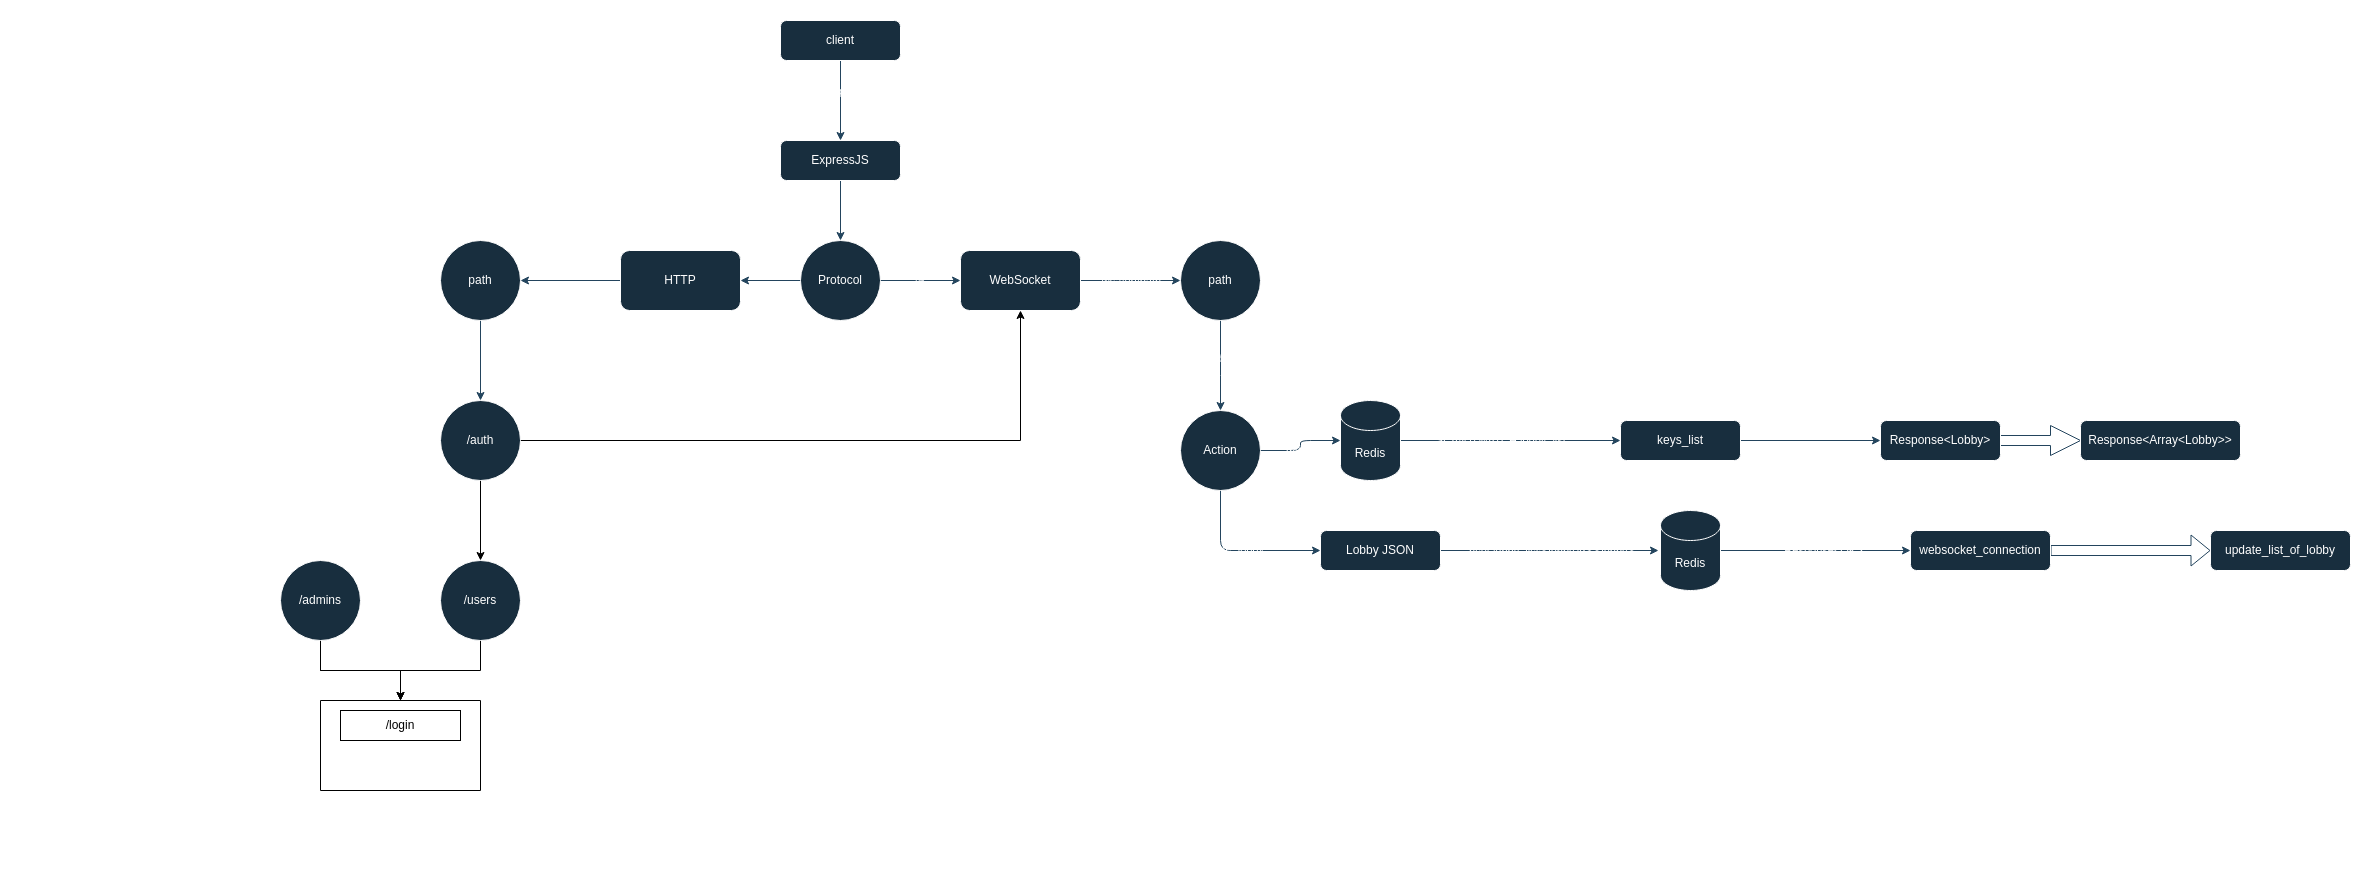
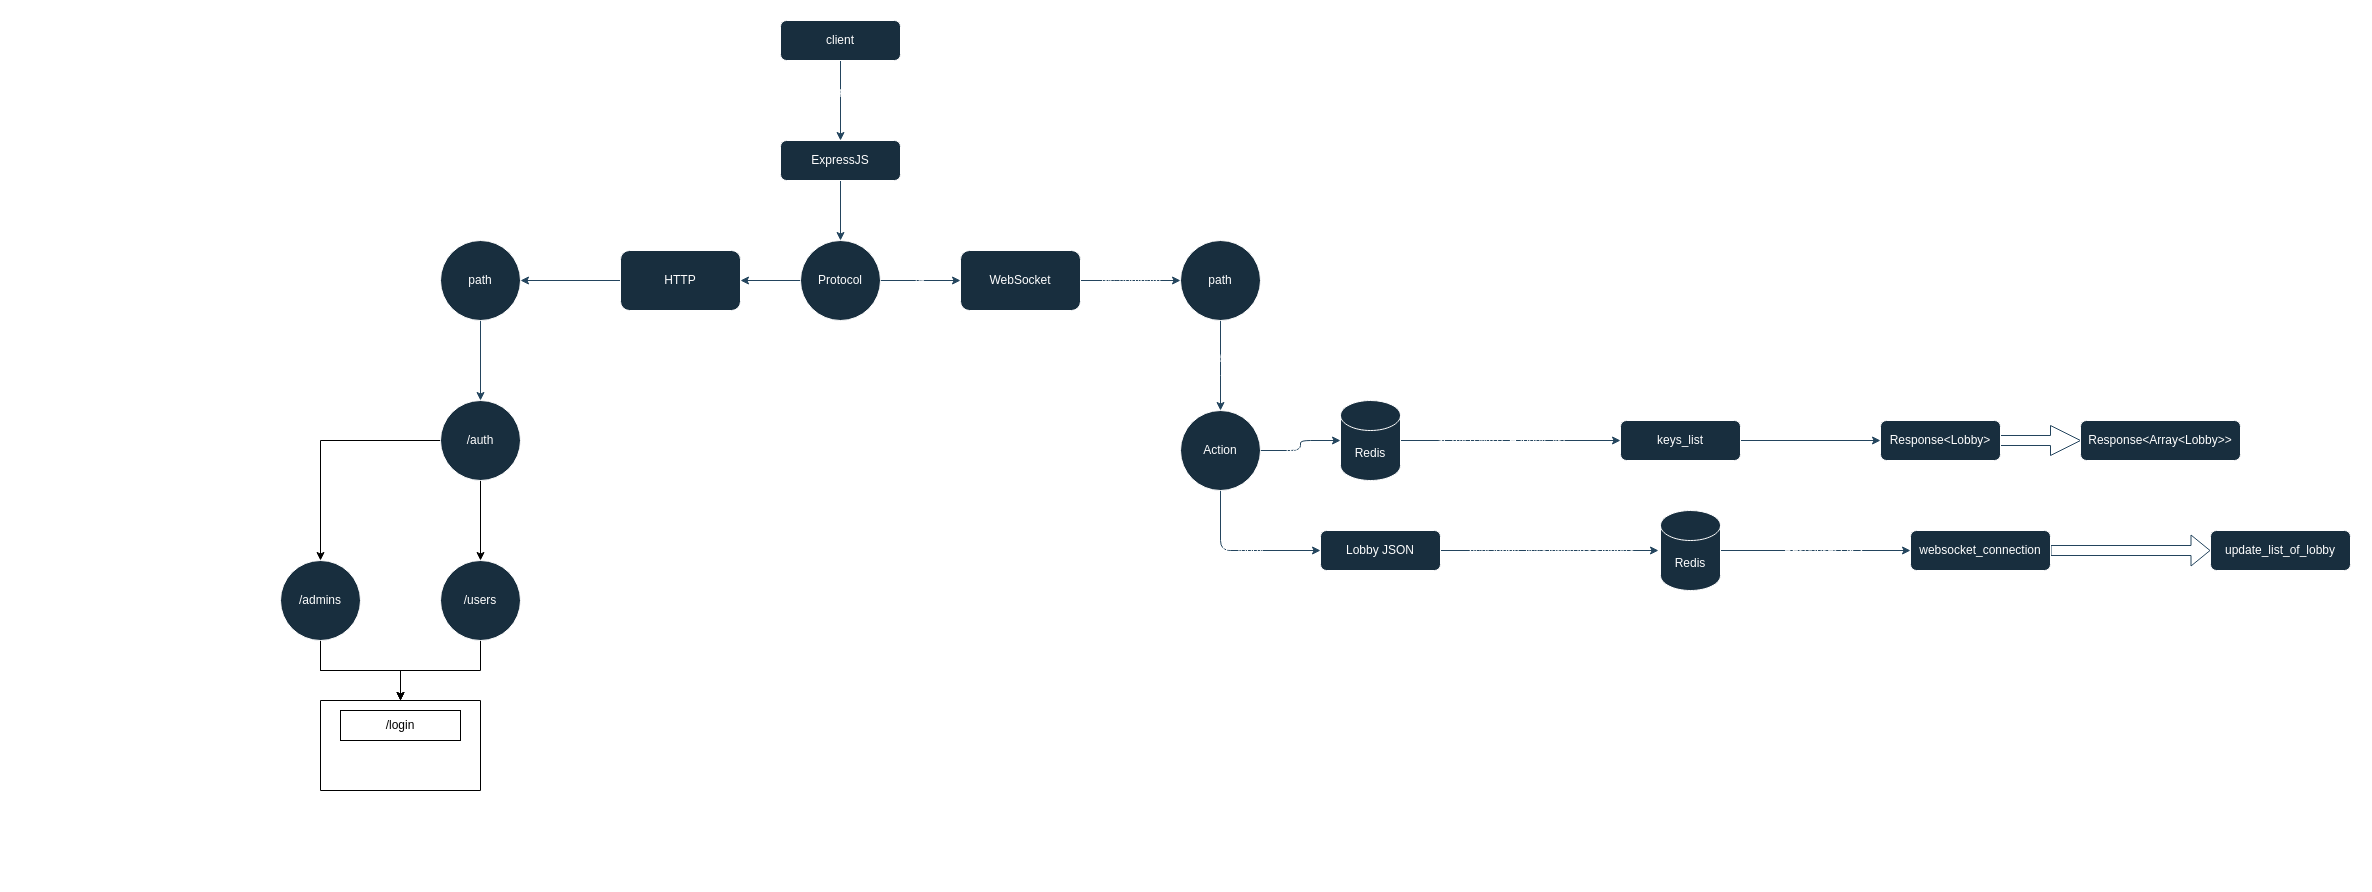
edge "/auth" -> "WebSocket": now "/auth" -> "/admins"
